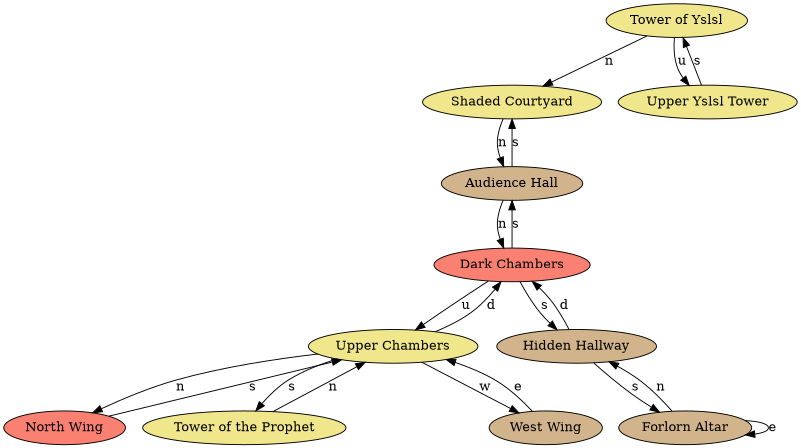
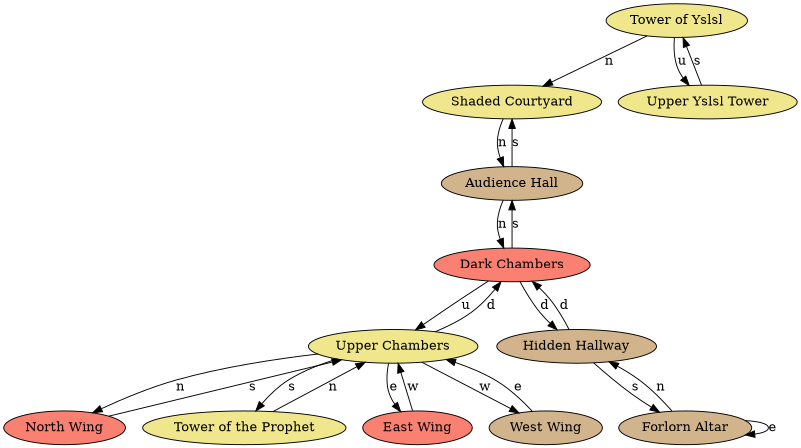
edge "Dark Chambers" -> "Hidden Hallway": label "s" -> "d"
node "East Wing": added
